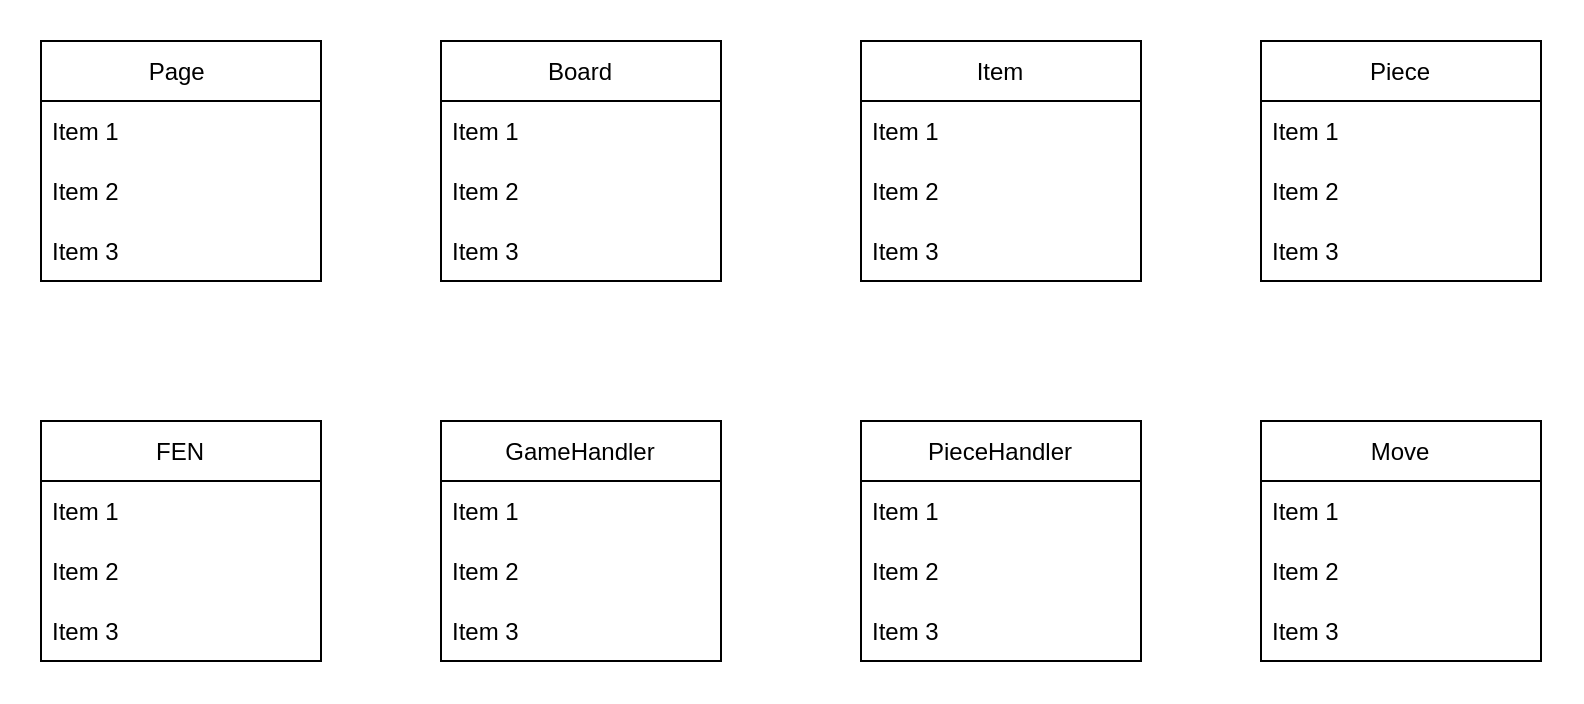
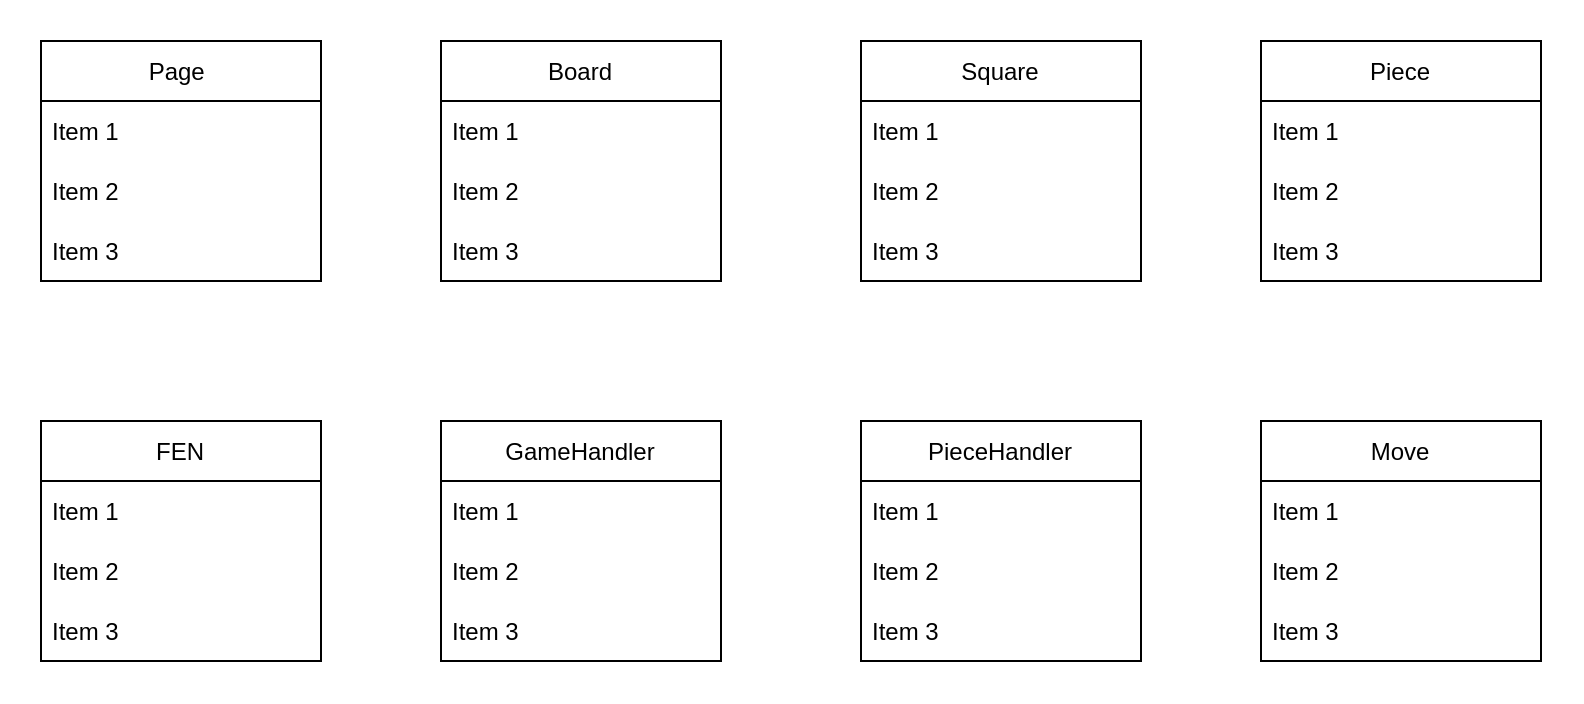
node "Item": label "Item" -> "Square"
